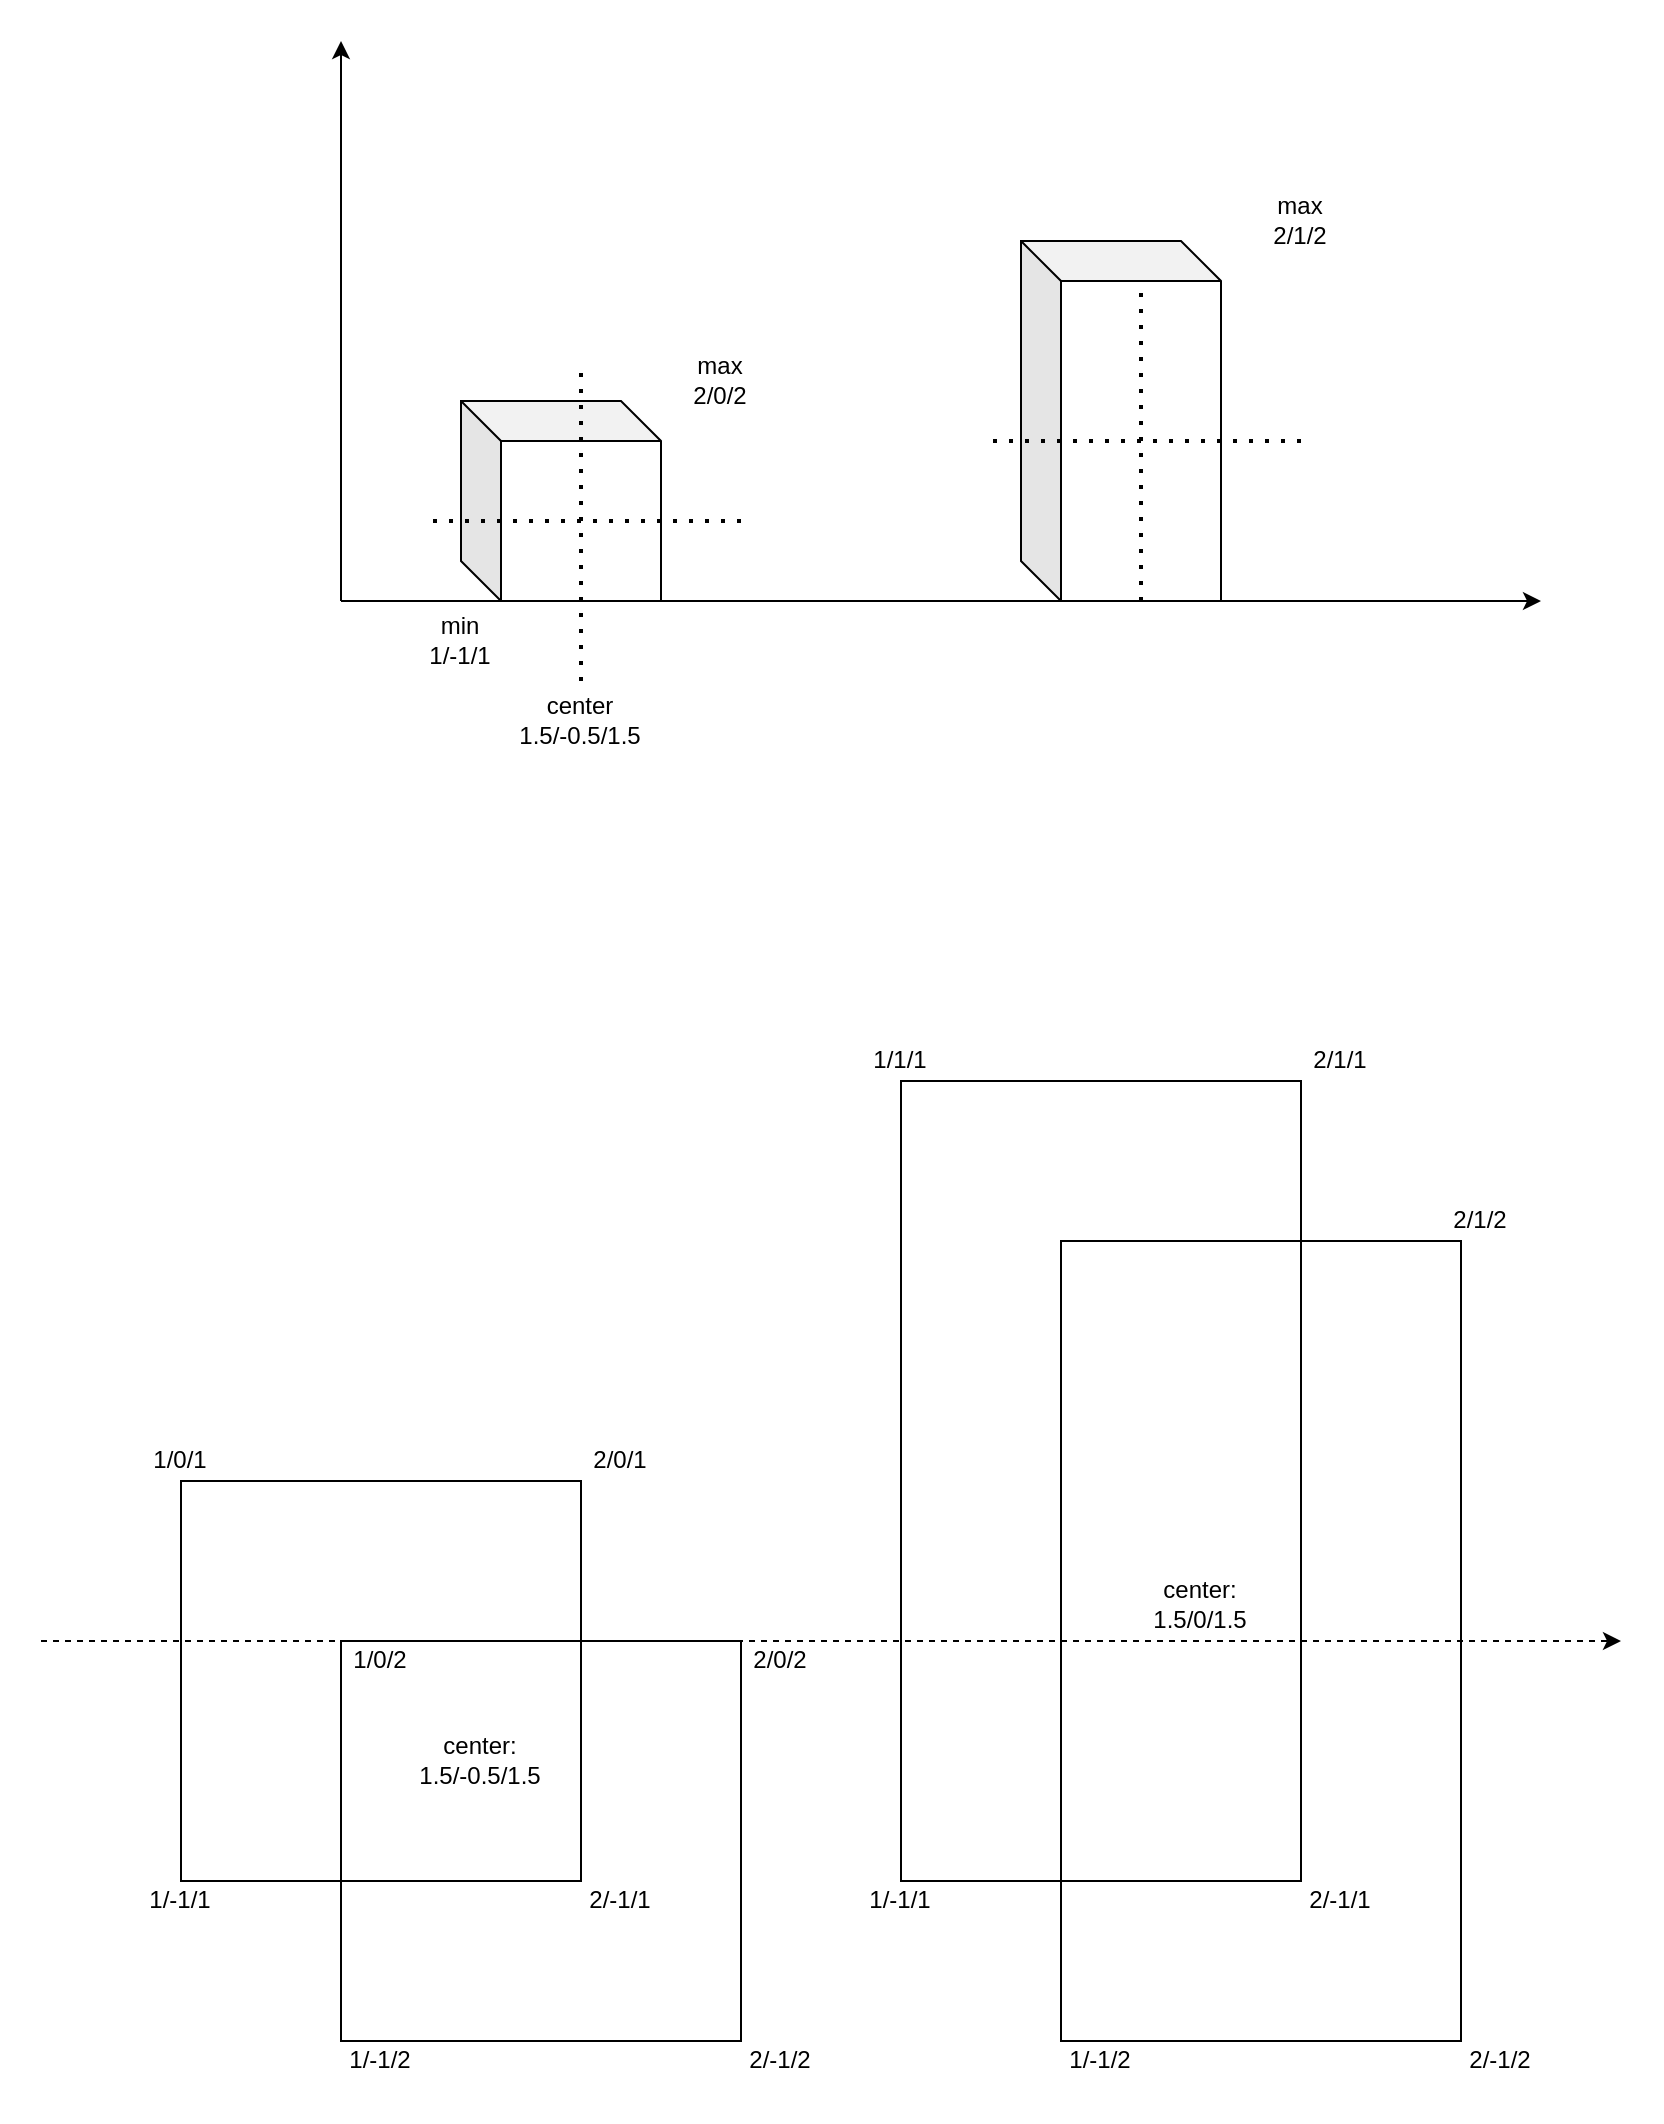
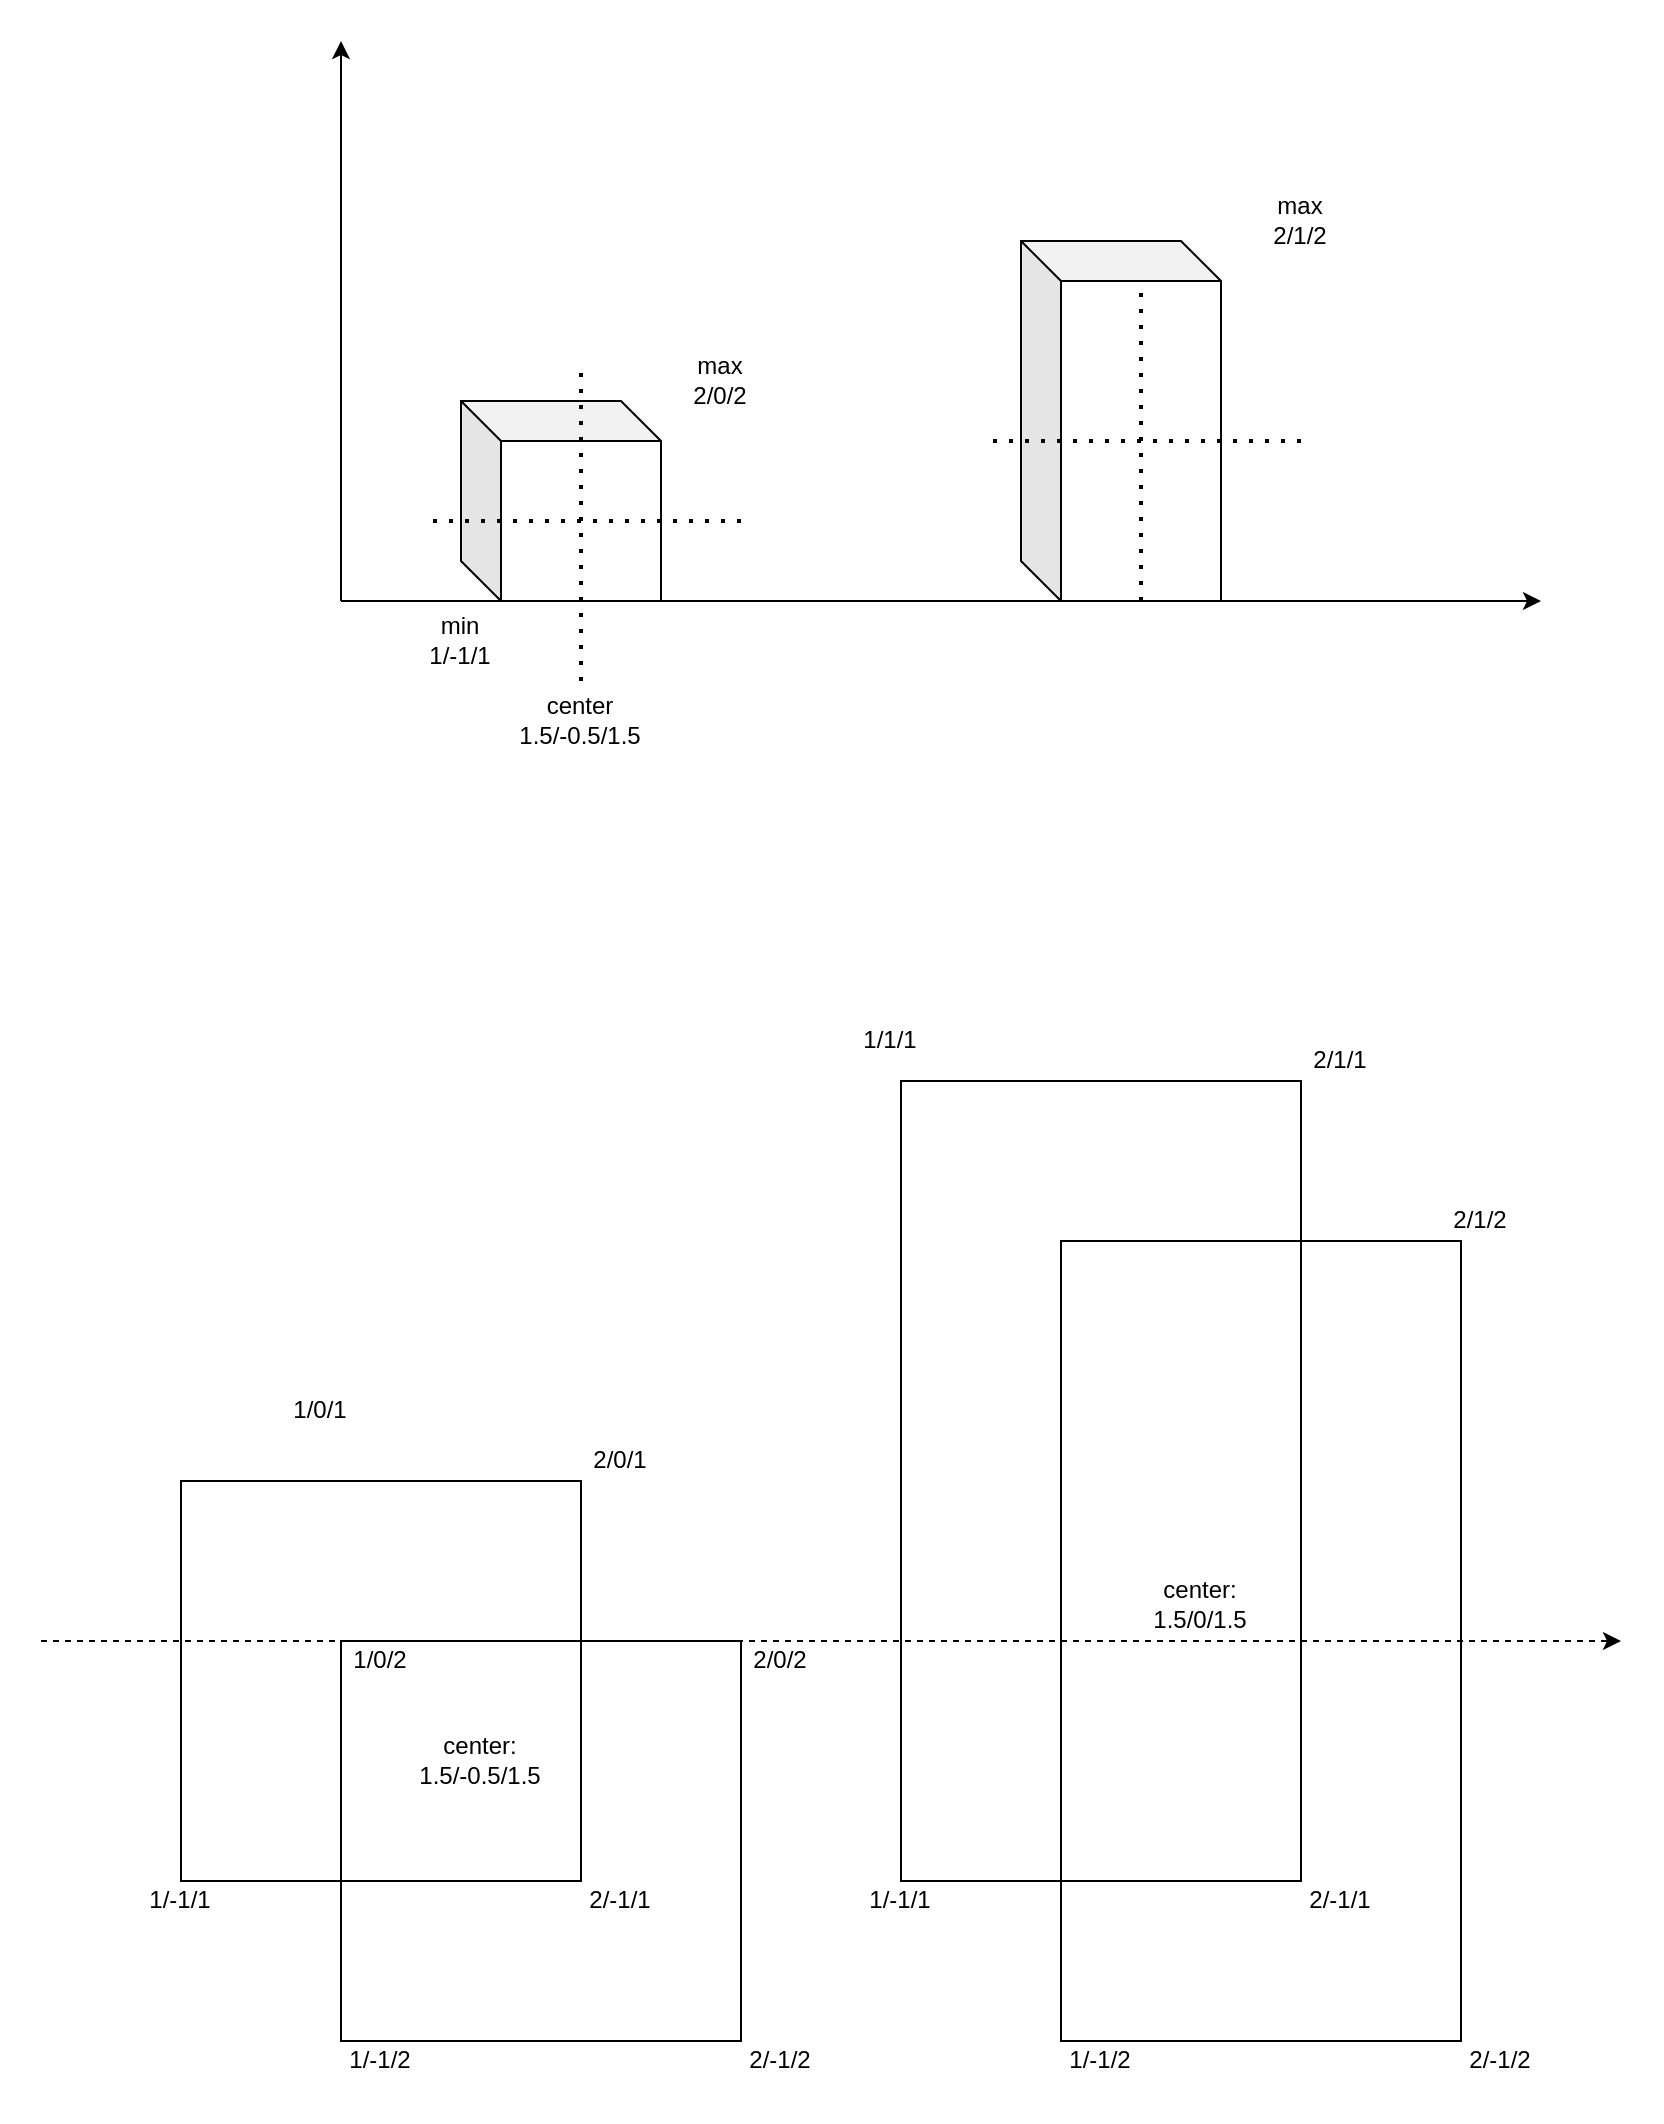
node "1/1/1": moved (901, 1061) -> (891, 1041)
node "1/0/1": moved (181, 1461) -> (321, 1411)
